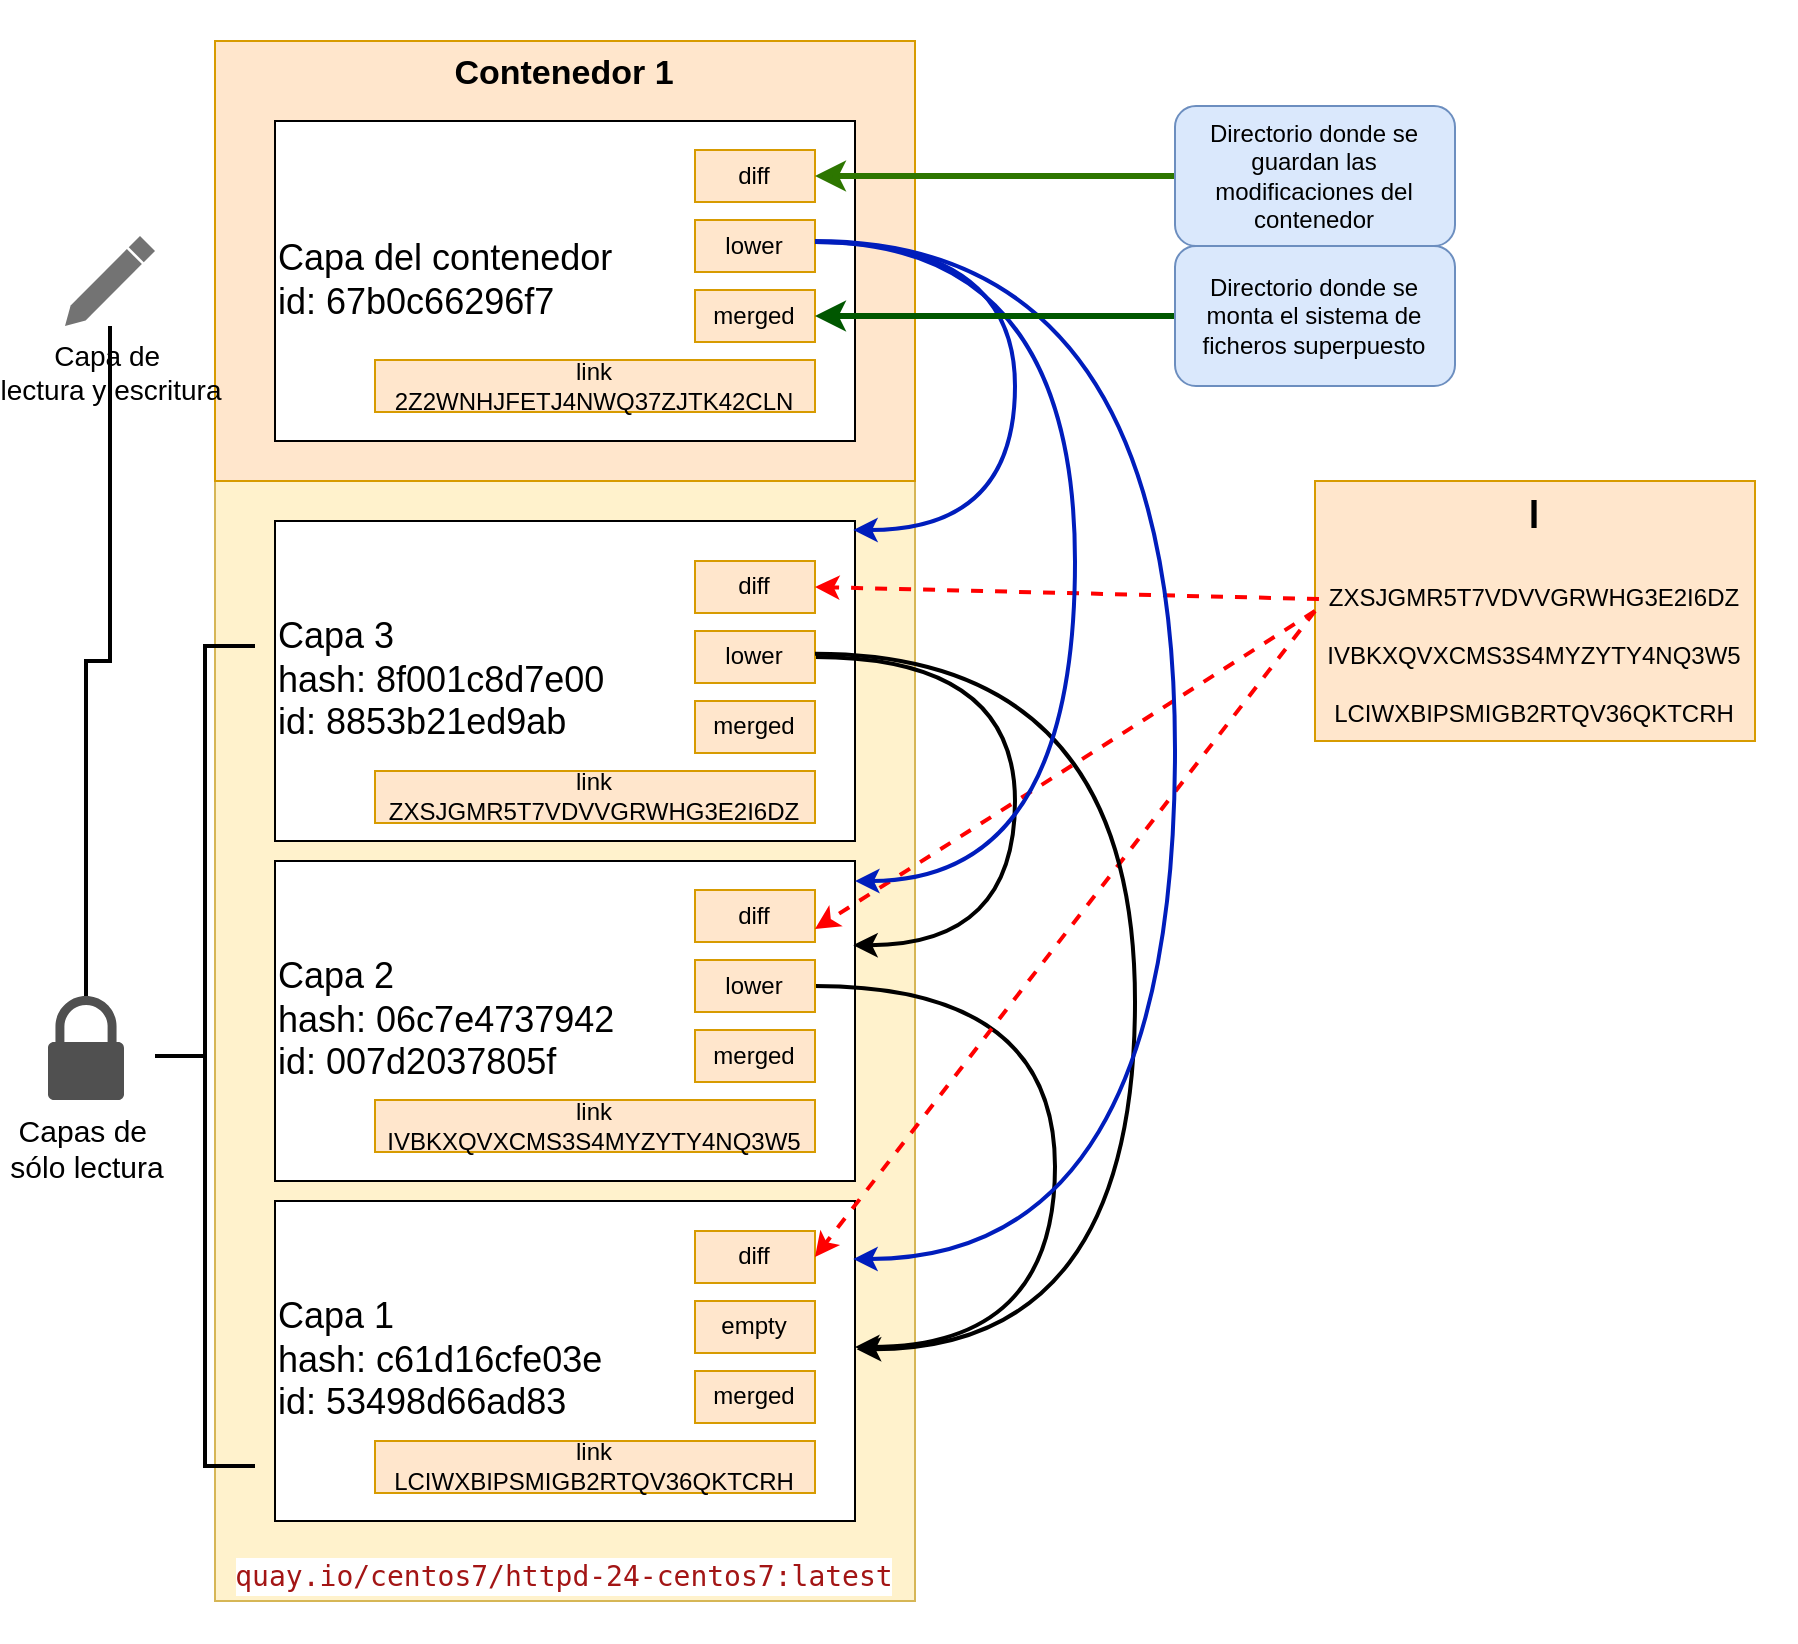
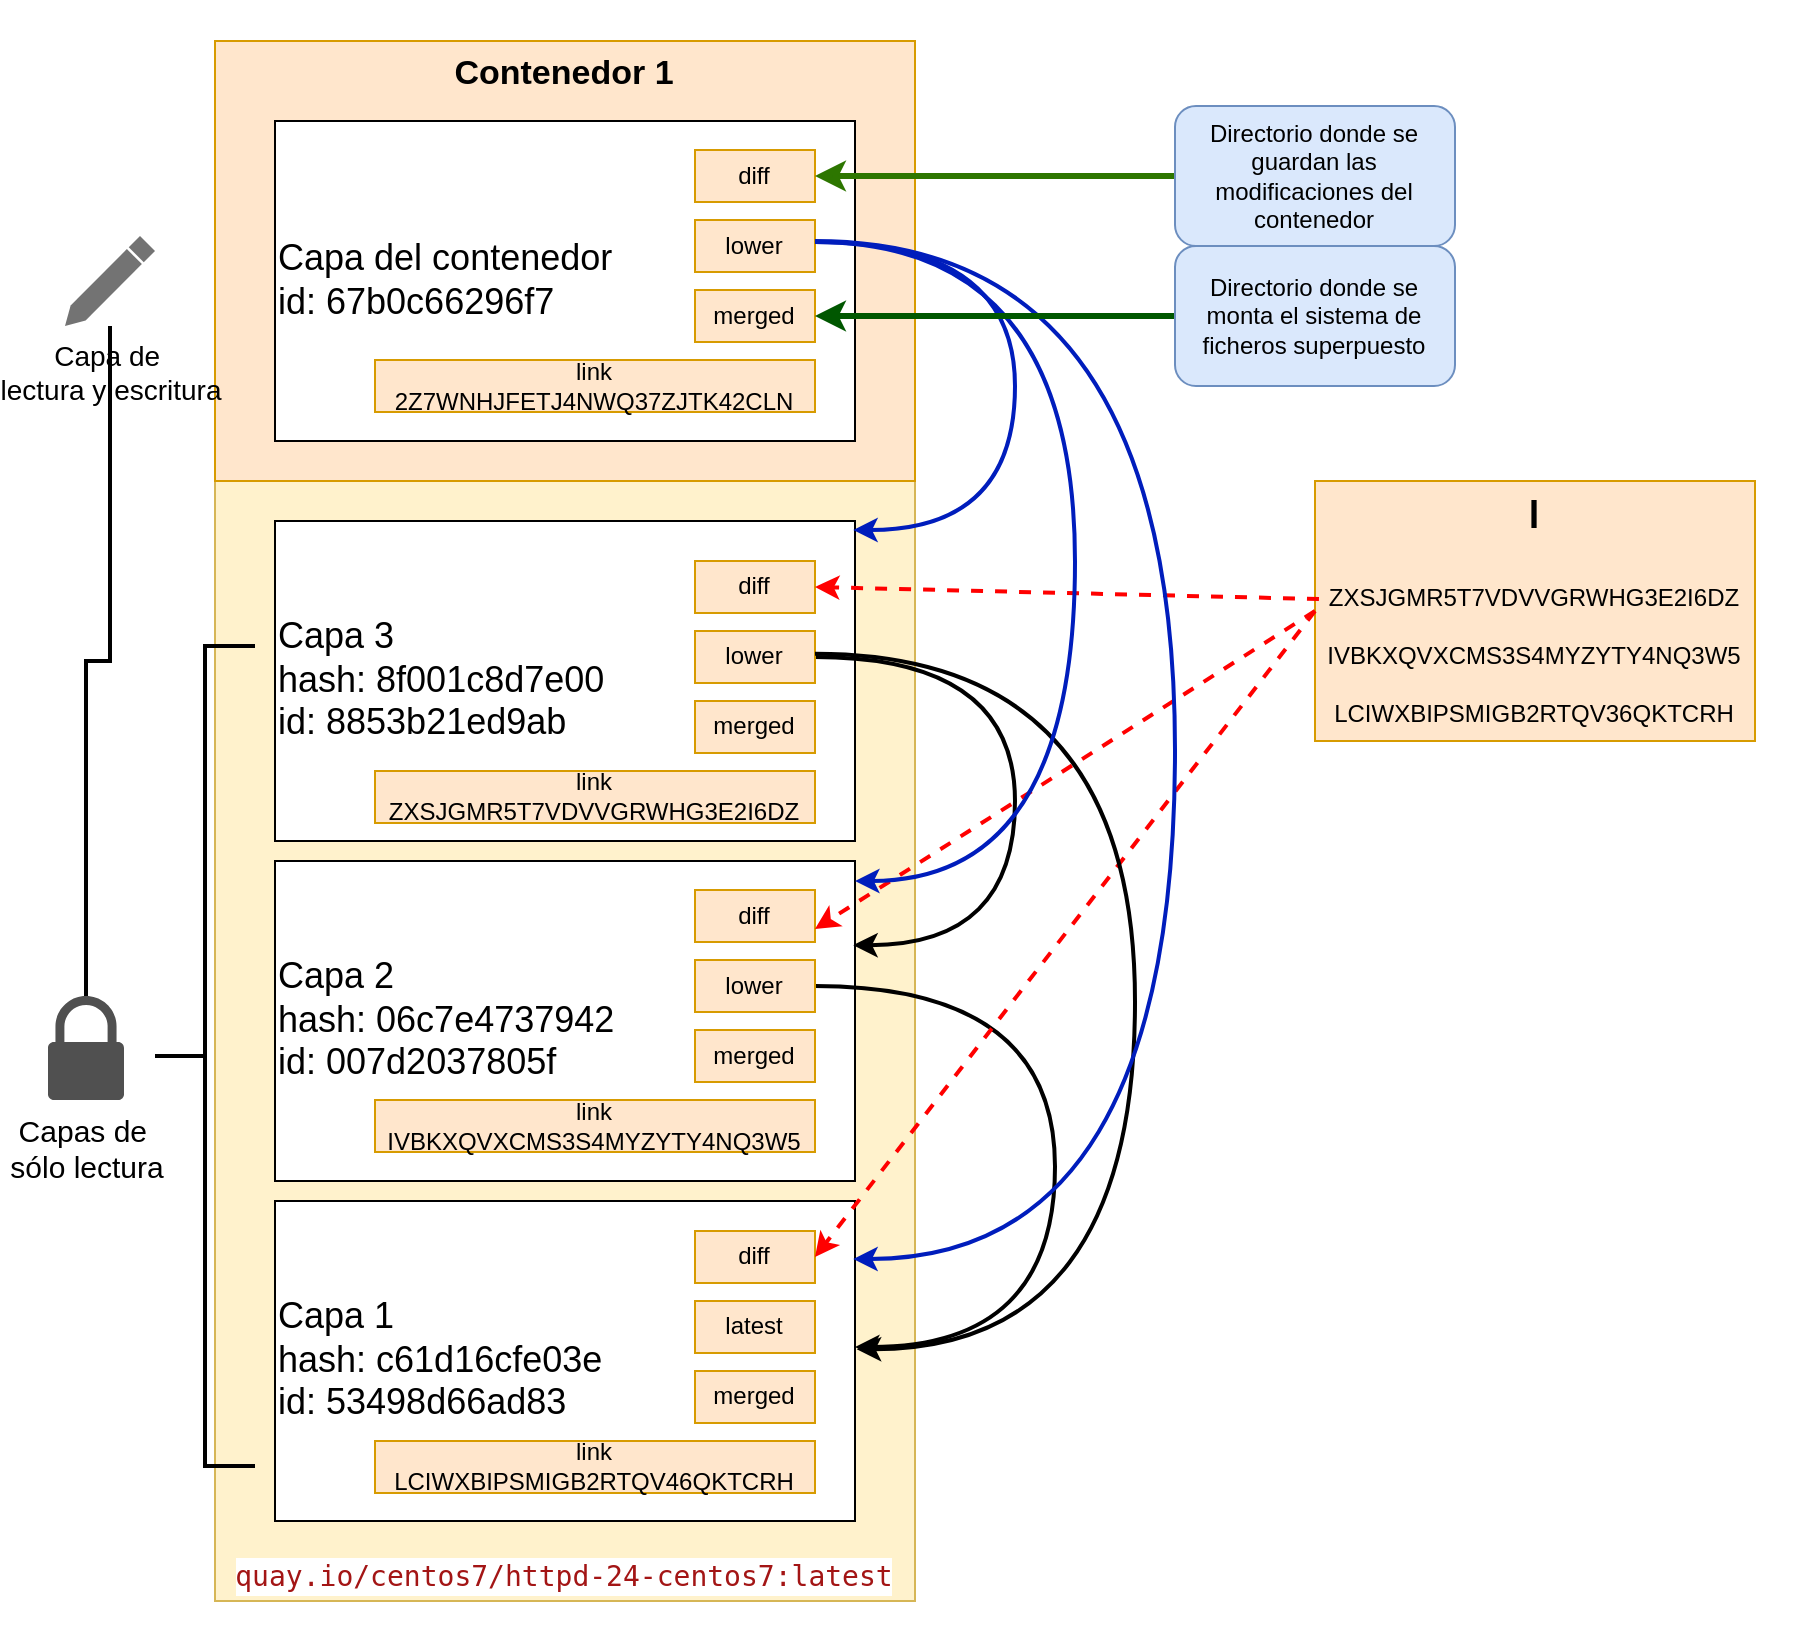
node "link 2Z2WNHJFETJ4NWQ37ZJTK42CLN": label "link 2Z2WNHJFETJ4NWQ37ZJTK42CLN" -> "link 2Z7WNHJFETJ4NWQ37ZJTK42CLN"
node "empty": label "empty" -> "latest"
node "link LCIWXBIPSMIGB2RTQV36QKTCRH": label "link LCIWXBIPSMIGB2RTQV36QKTCRH" -> "link LCIWXBIPSMIGB2RTQV46QKTCRH"
